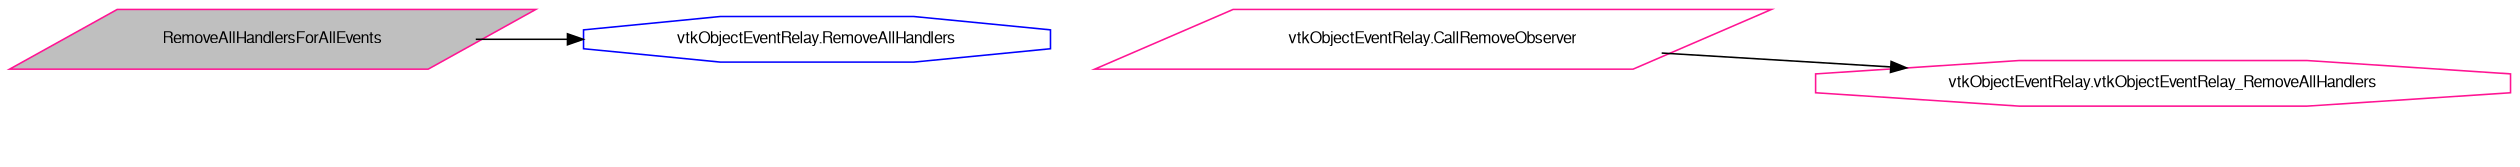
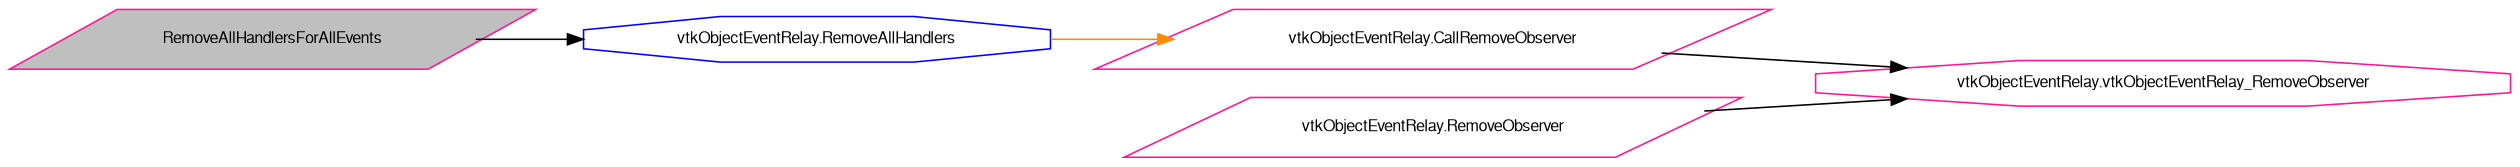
edge "vtkObjectEventRelay.RemoveAllHandlers" -> "vtkObjectEventRelay.CallRemoveObserver": added
node "vtkObjectEventRelay.vtkObjectEventRelay_RemoveAllHandlers": label "vtkObjectEventRelay.vtkObjectEventRelay_RemoveAllHandlers" -> "vtkObjectEventRelay.vtkObjectEventRelay_RemoveObserver"
node "vtkObjectEventRelay.RemoveObserver": added
